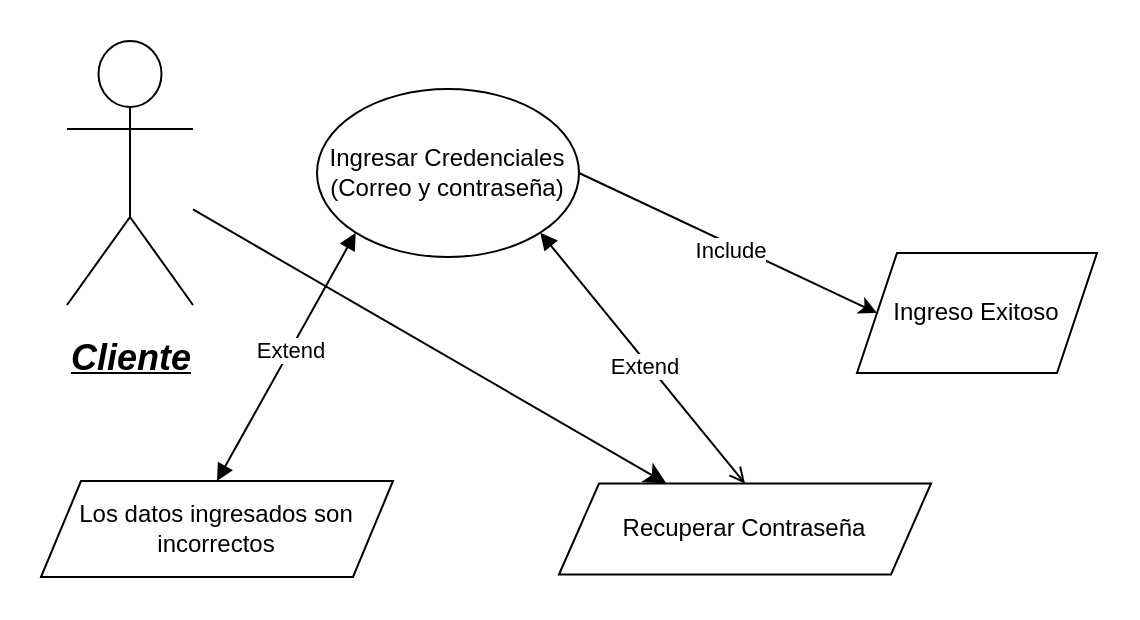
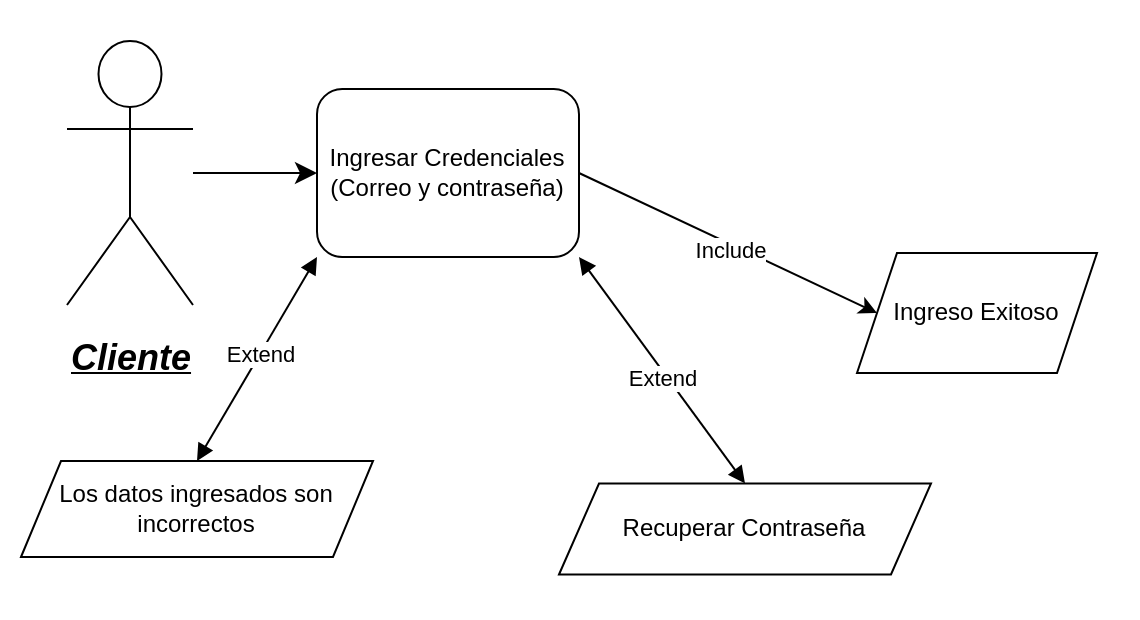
node "Ingresar Credenciales (Correo y contraseña)": shape ellipse -> rounded rectangle
edge "Ingresar Credenciales (Correo y contraseña)" -- "Recuperar Contraseña": arrowhead open -> block
edge "Cliente" -> "Recuperar Contraseña": now "Cliente" -> "Ingresar Credenciales (Correo y contraseña)"
node "Los datos ingresados son incorrectos": moved (217, 529) -> (197, 509)
